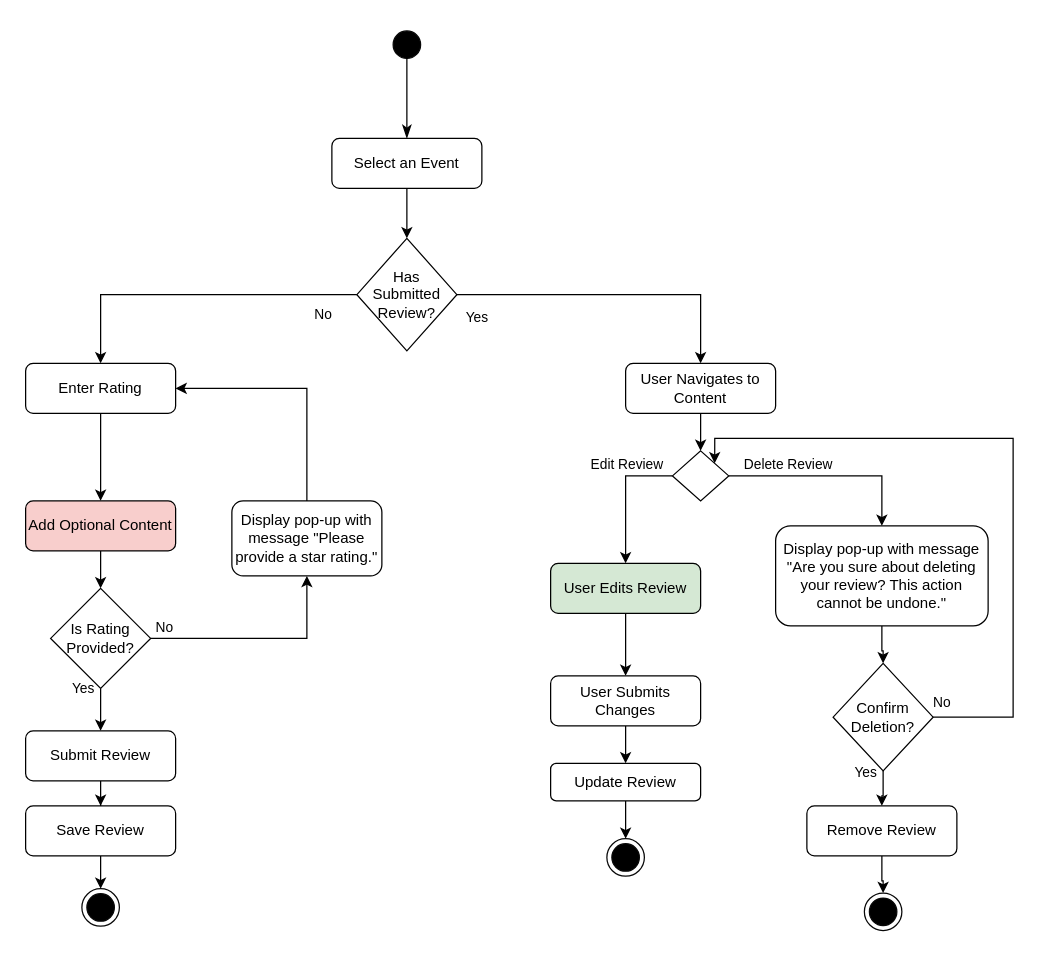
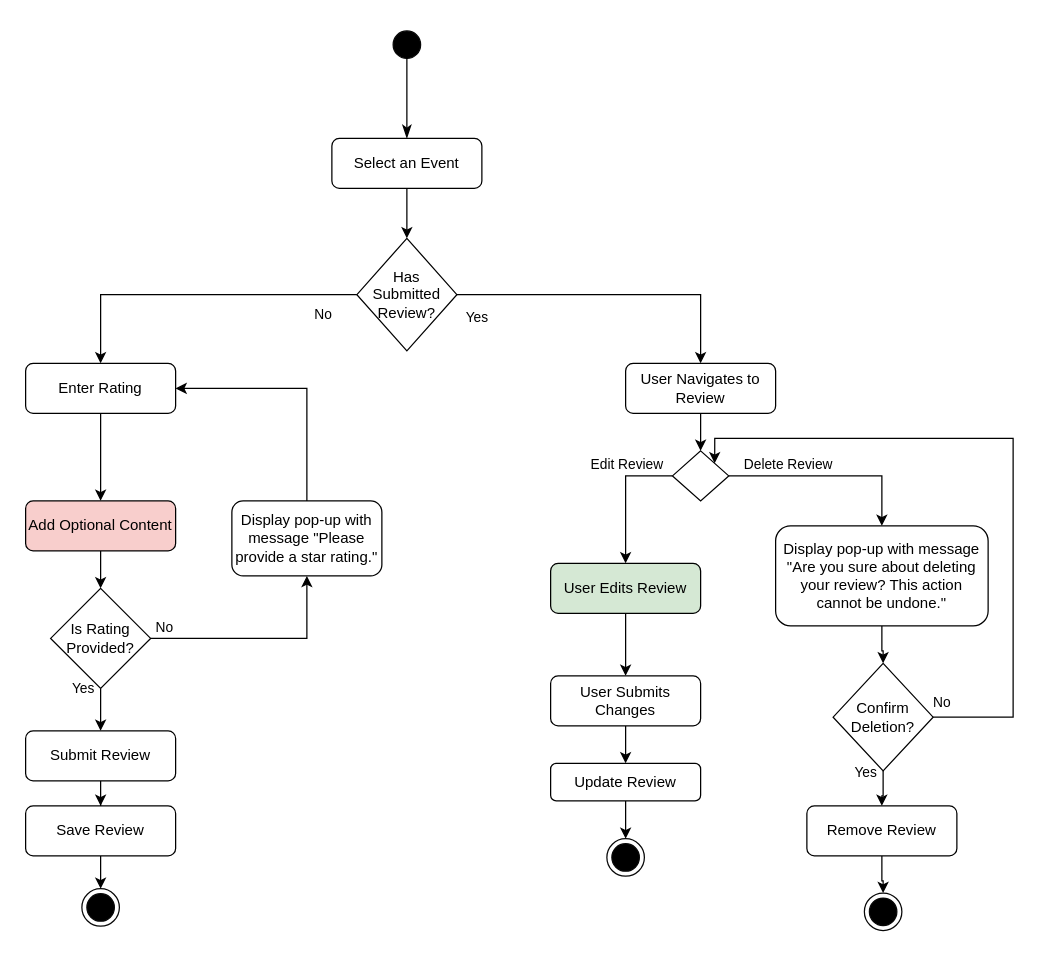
node "User Navigates to Content": label "User Navigates to Content" -> "User Navigates to Review"
